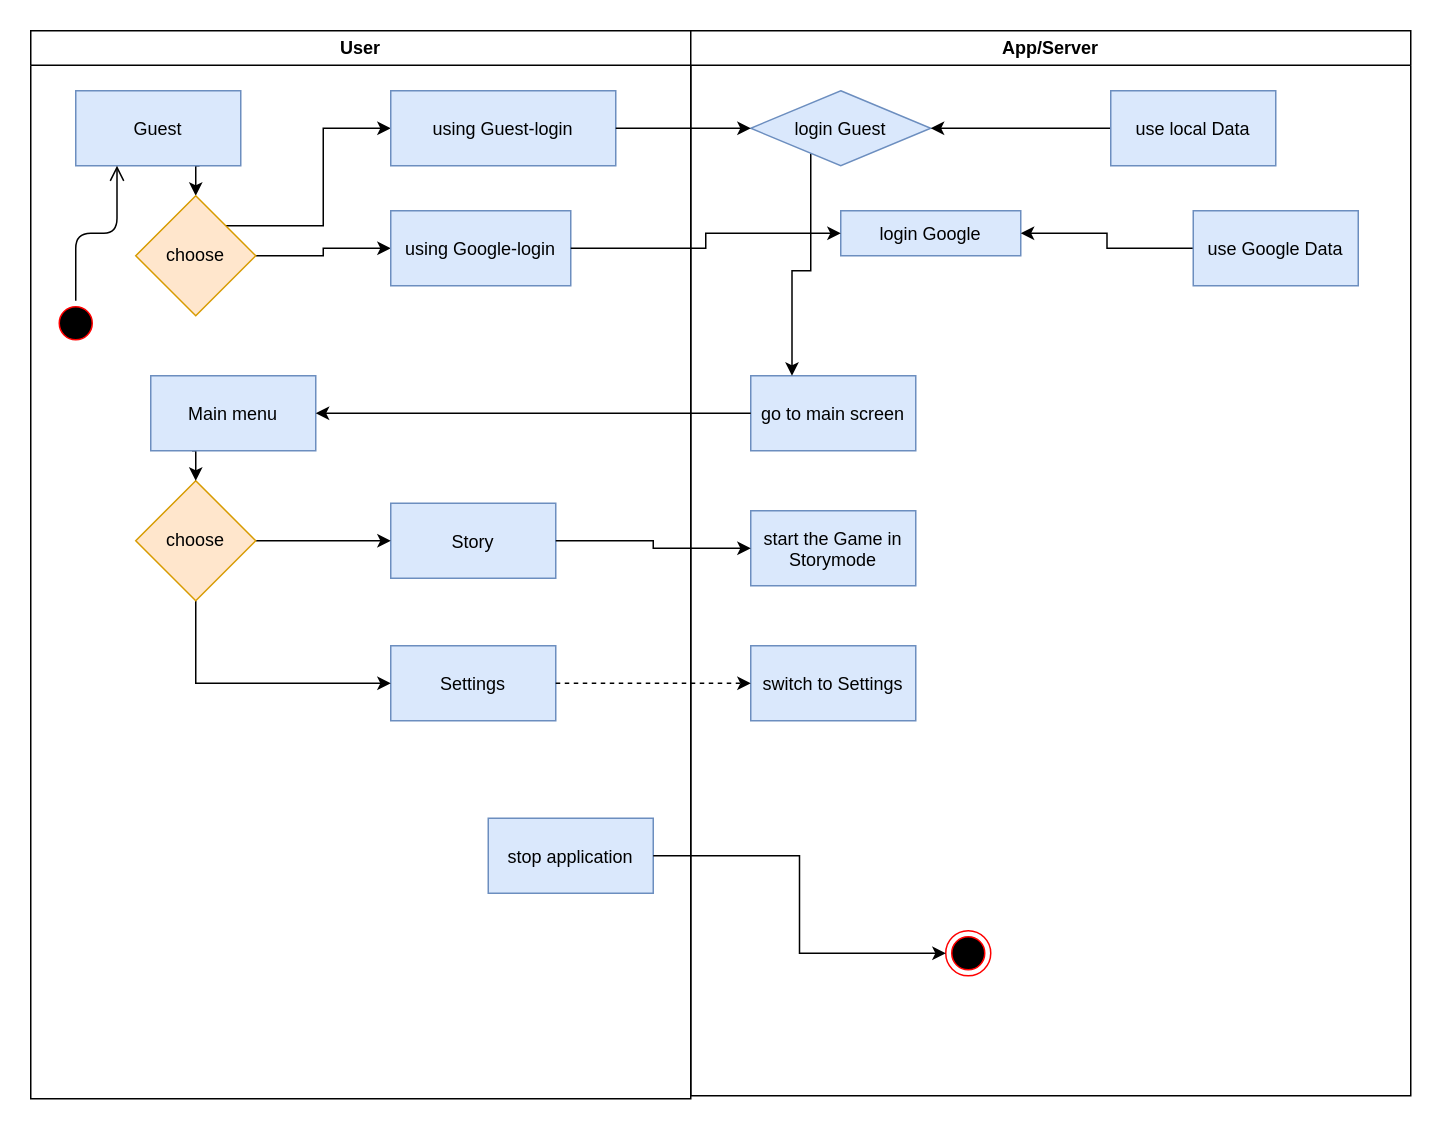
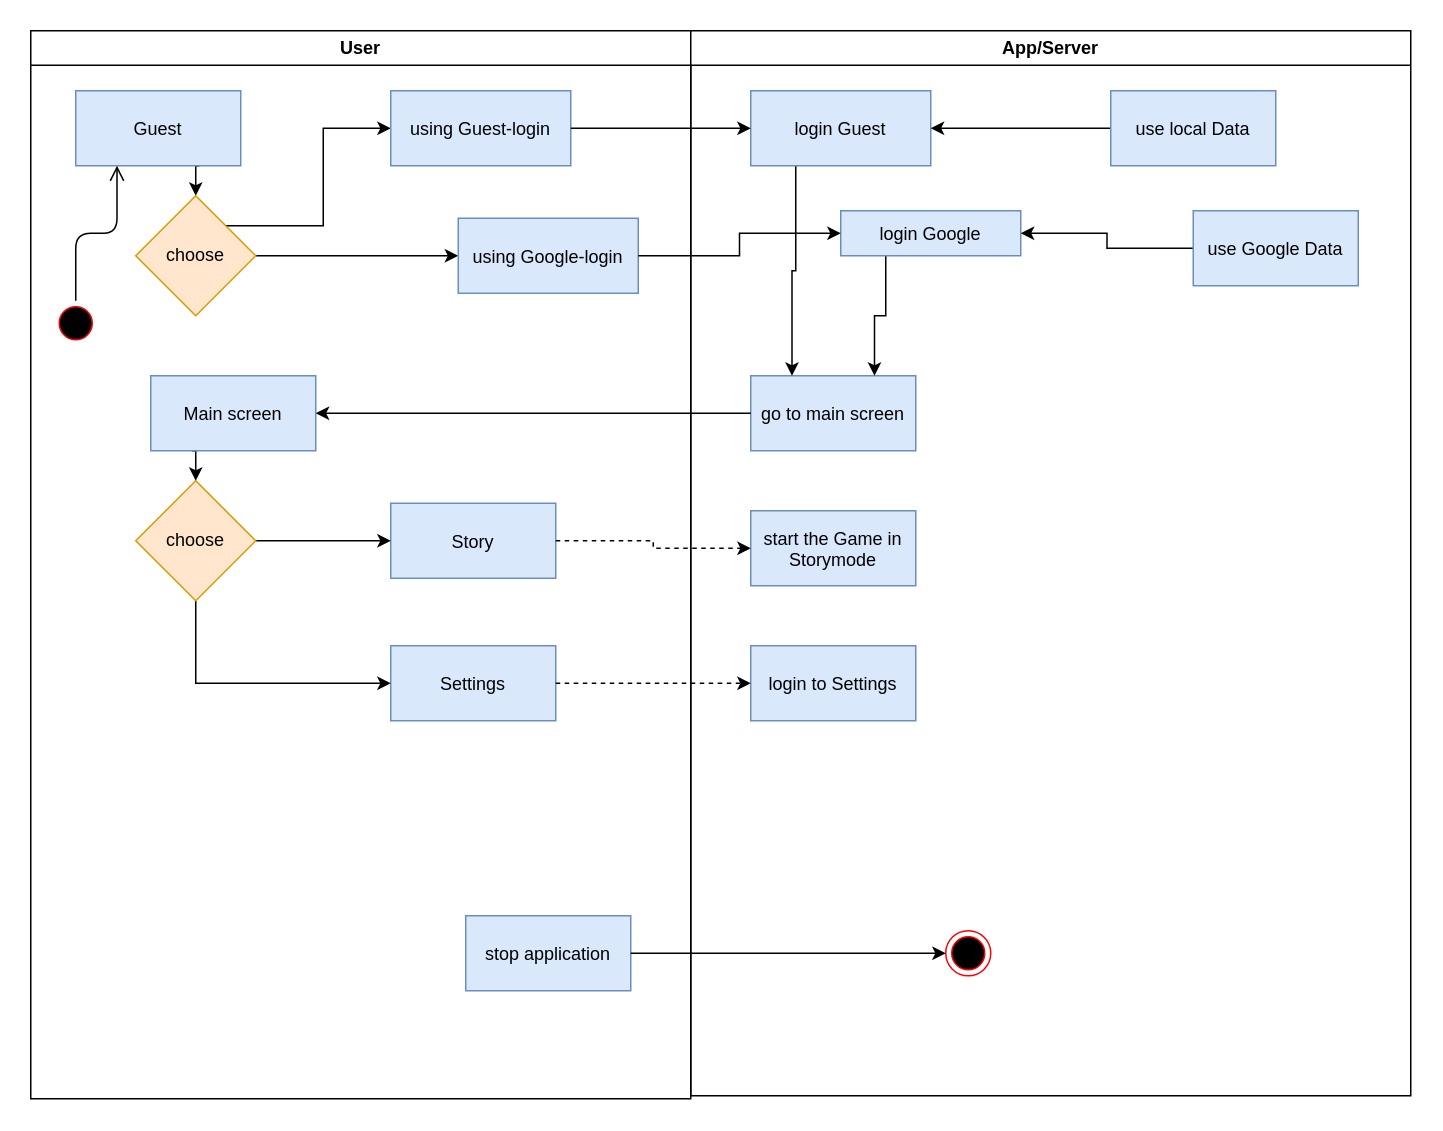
node "using Guest-login": size 225x75 -> 180x75
node "login Guest": shape diamond -> rectangle
node "using Google-login": moved (481, 248) -> (548, 256)
edge "login Google" -> "go to main screen": added
node "Main menu": label "Main menu" -> "Main screen"
edge "Story" -> "start the Game in Storymode": style solid -> dashed
node "switch to Settings": label "switch to Settings" -> "login to Settings"
node "stop application": moved (571, 856) -> (548, 953)
